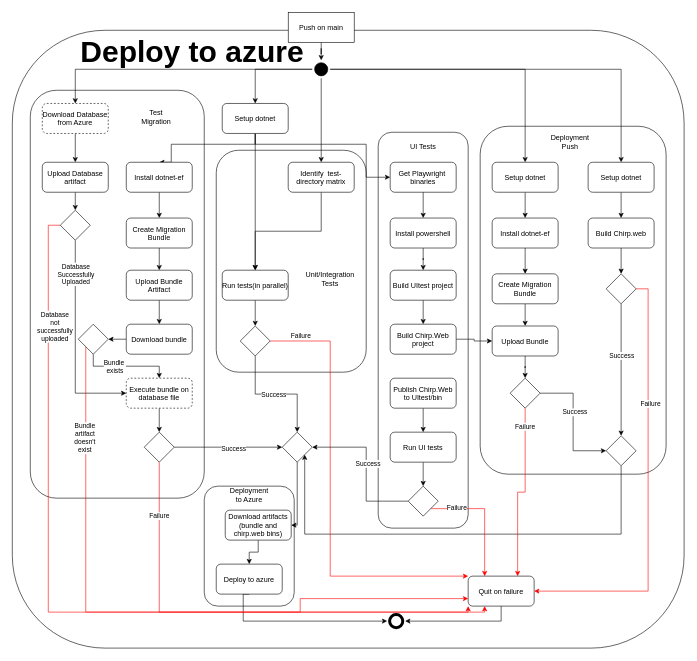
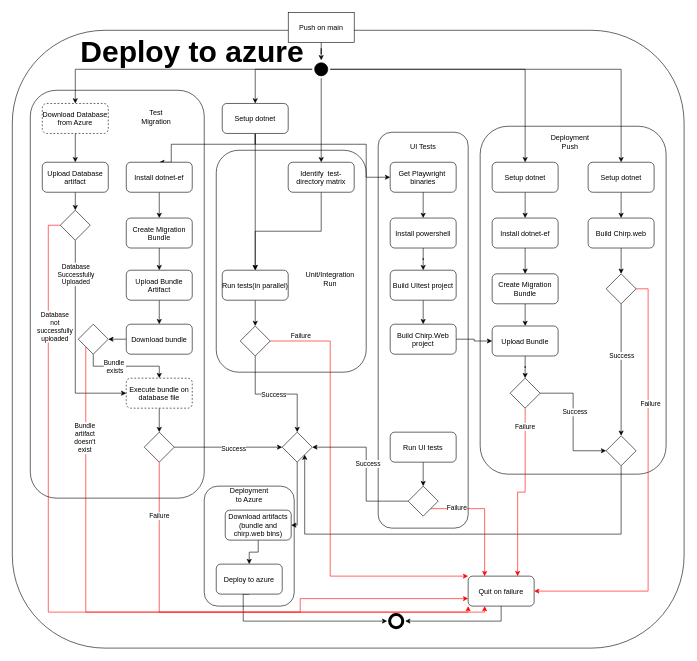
node "Unit/Integration Tests": label "Unit/Integration Tests" -> "Unit/Integration Run"
node "Publish Chirp.Web to UItest/bin": removed
edge "Publish Chirp.Web to UItest/bin" -> "Run UI tests": removed
